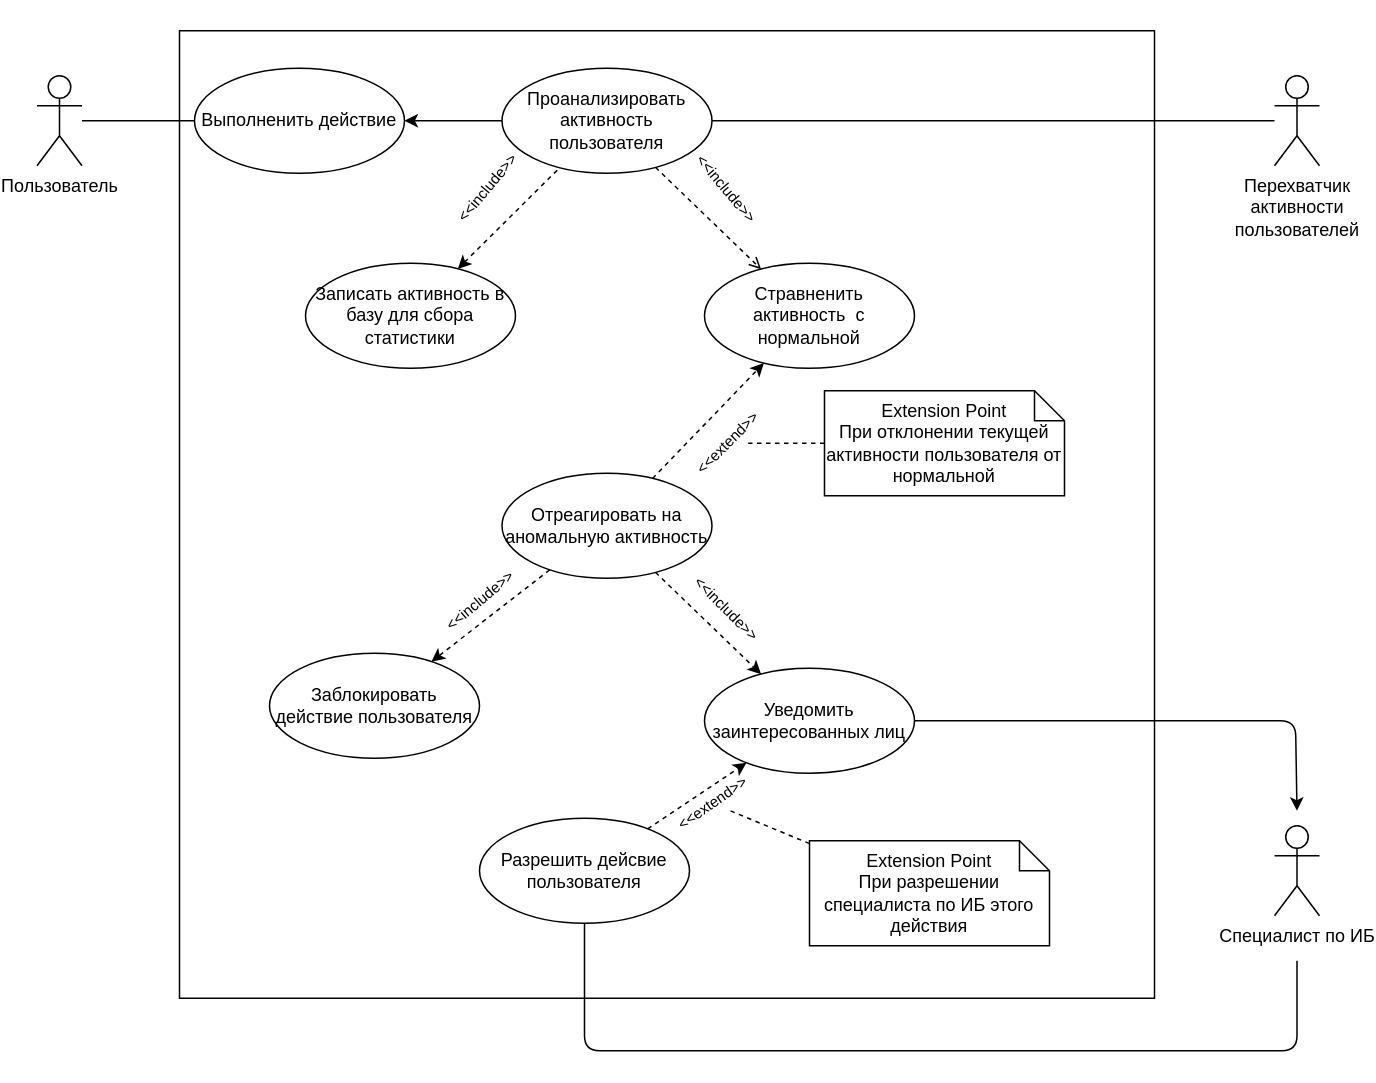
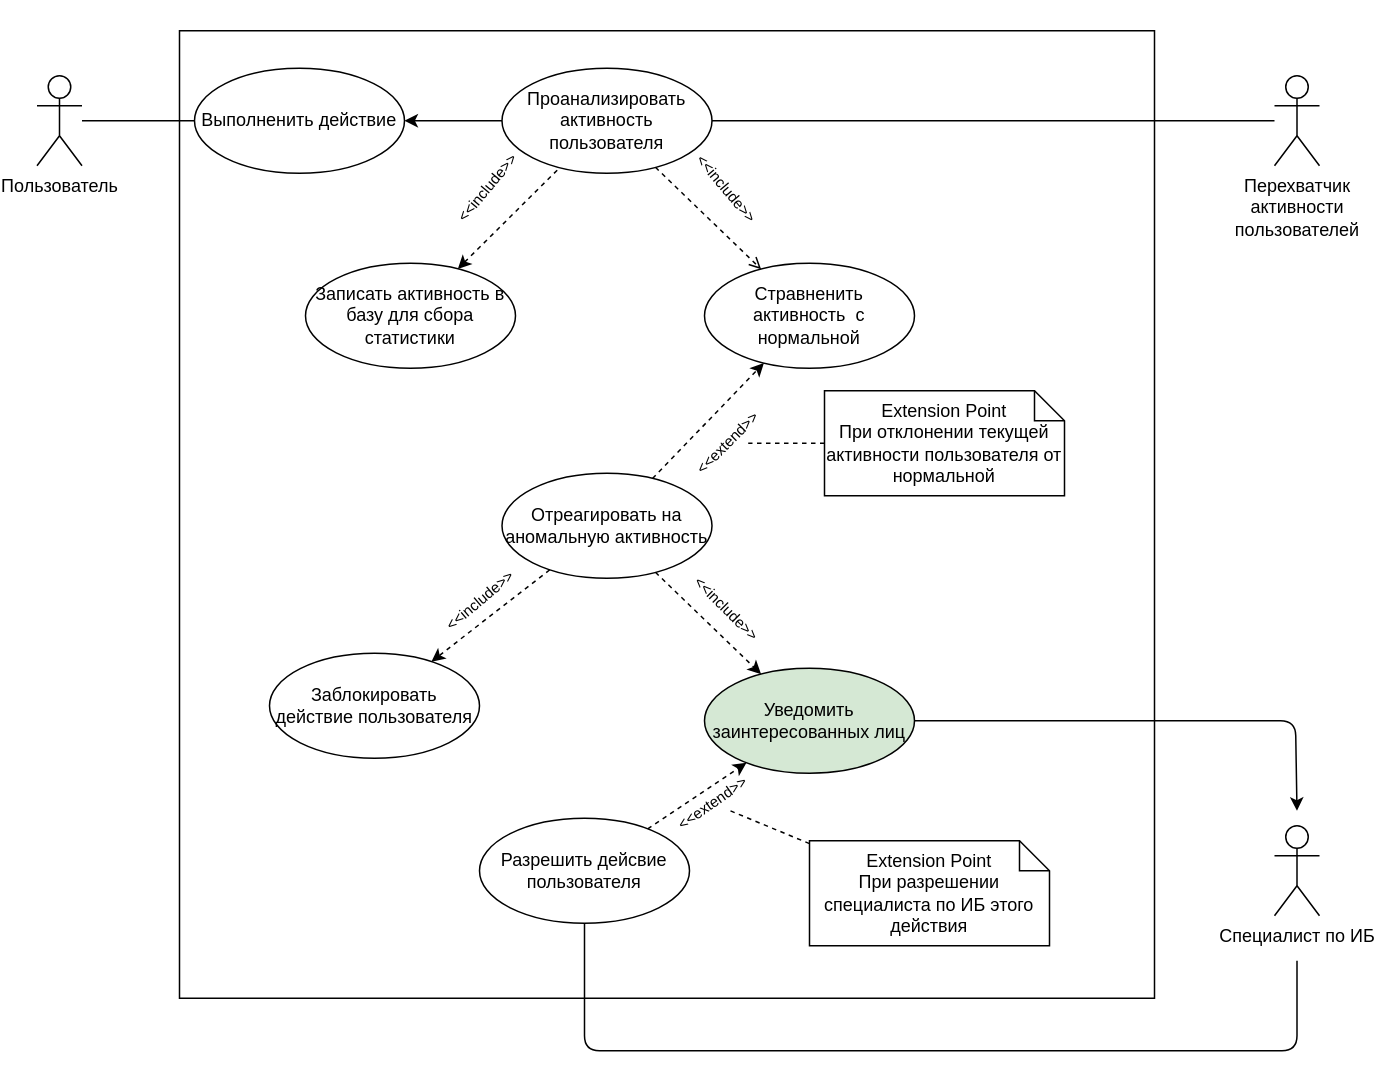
node "Уведомить заинтересованных лиц": fillcolor #ffffff -> #d5e8d4
